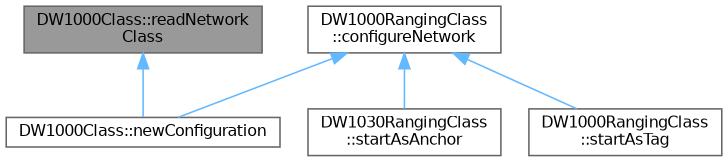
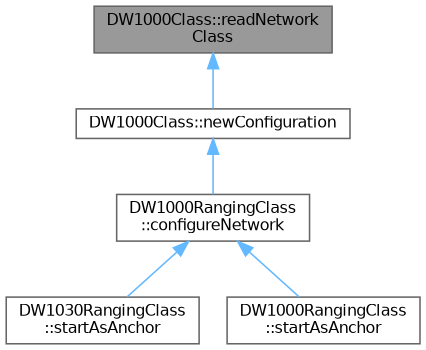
edge "DW1000Class::newConfiguration" -> "DW1000RangingClass ::configureNetwork": reversed
node "DW1000RangingClass ::startAsTag": label "DW1000RangingClass ::startAsTag" -> "DW1000RangingClass ::startAsAnchor"
